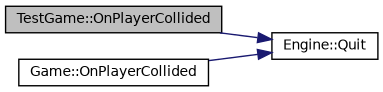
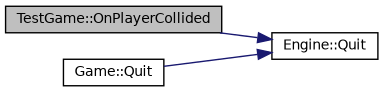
node "Game::OnPlayerCollided": label "Game::OnPlayerCollided" -> "Game::Quit"
